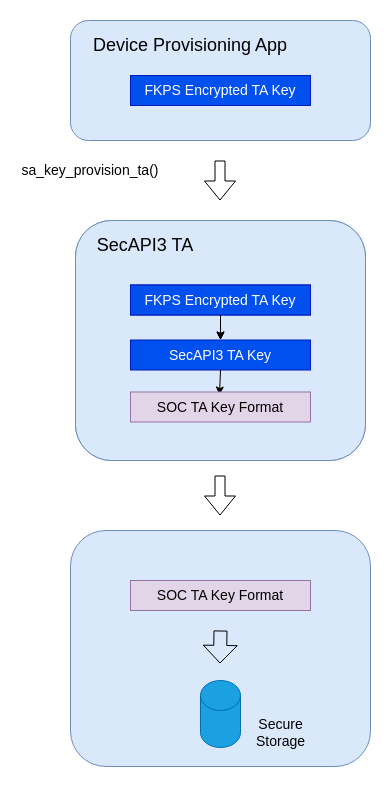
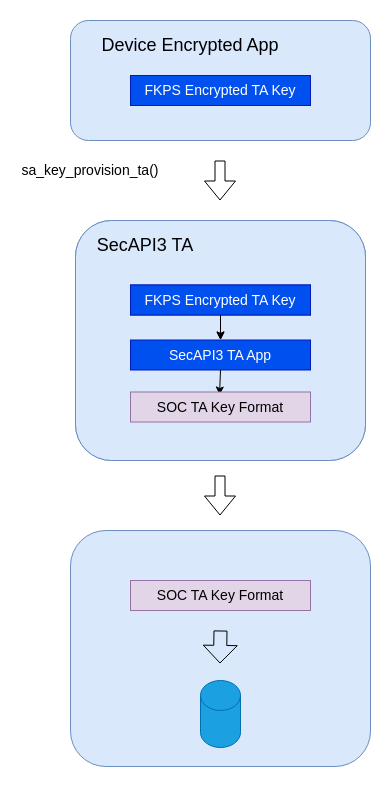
node "Device Provisioning App": label "Device Provisioning App" -> "Device Encrypted App"
node "SecAPI3 TA Key": label "SecAPI3 TA Key" -> "SecAPI3 TA App"
node "Secure Storage": removed
